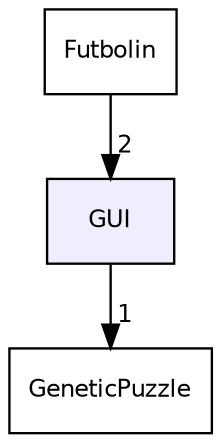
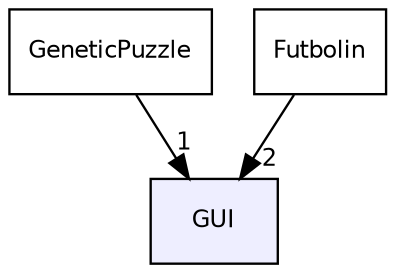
edge "GUI" -> "GeneticPuzzle": reversed
